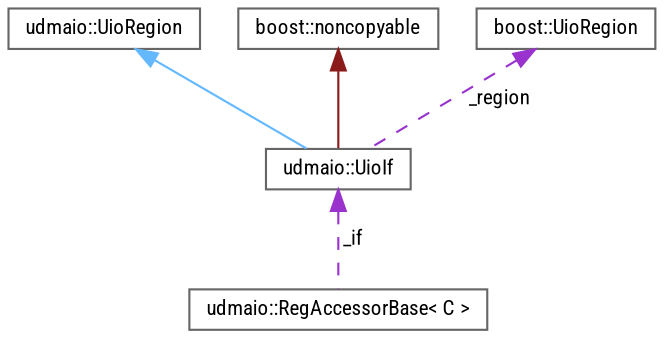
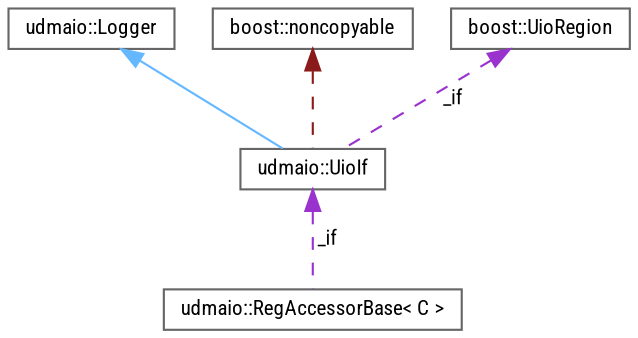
node "udmaio::UioRegion": label "udmaio::UioRegion" -> "udmaio::Logger"
edge "udmaio::UioIf" -> "boost::UioRegion": label " _region" -> " _if"
edge "udmaio::UioIf" -> "boost::noncopyable": style solid -> dashed
